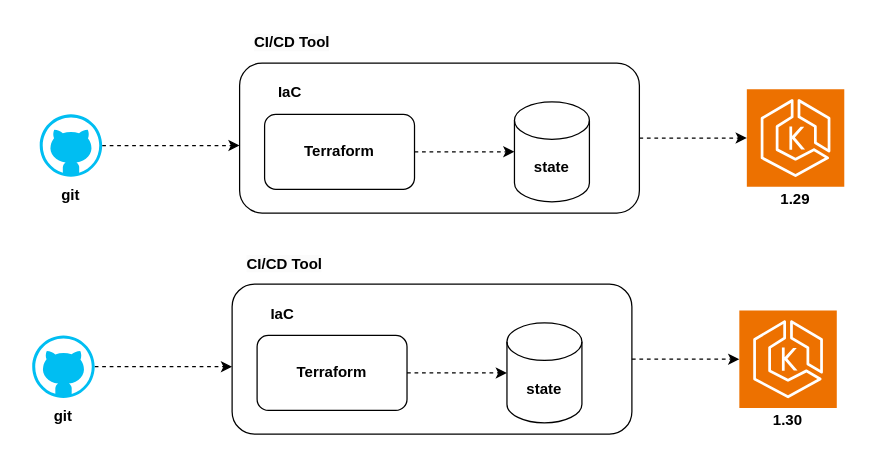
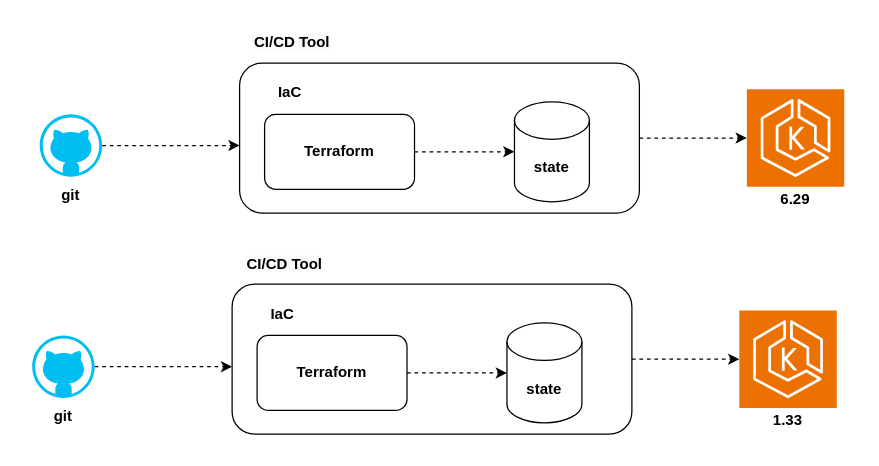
node "1.29": label "1.29" -> "6.29"
node "1.30": label "1.30" -> "1.33"
